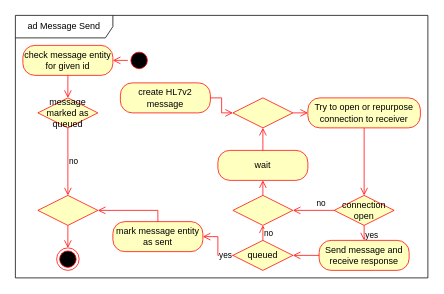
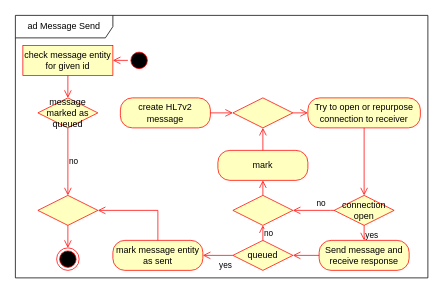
node "check message entity for given id": shape rounded rectangle -> rectangle
node "create HL7v2 message": moved (165, 98) -> (165, 113)
node "wait": label "wait" -> "mark"
node "mark message entity as sent": moved (158, 237) -> (158, 255)
